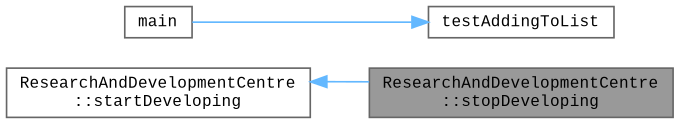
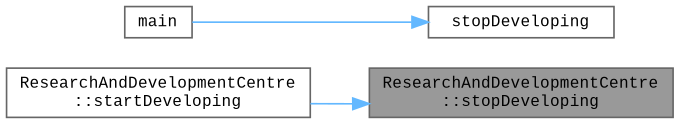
node "testAddingToList": label "testAddingToList" -> "stopDeveloping"
edge "ResearchAndDevelopmentCentre ::stopDeveloping" -> "ResearchAndDevelopmentCentre ::startDeveloping": reversed
